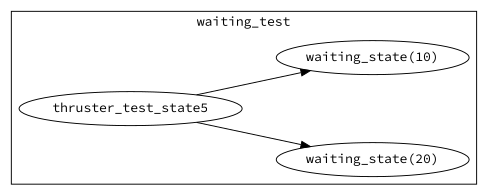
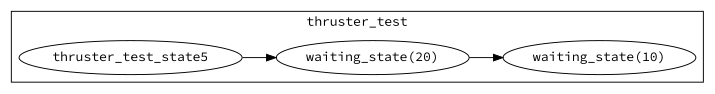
cluster "waiting_test": label "waiting_test" -> "thruster_test"
edge "thruster_test_state5" -> "waiting_state(10)": now "waiting_state(20)" -> "waiting_state(10)"
